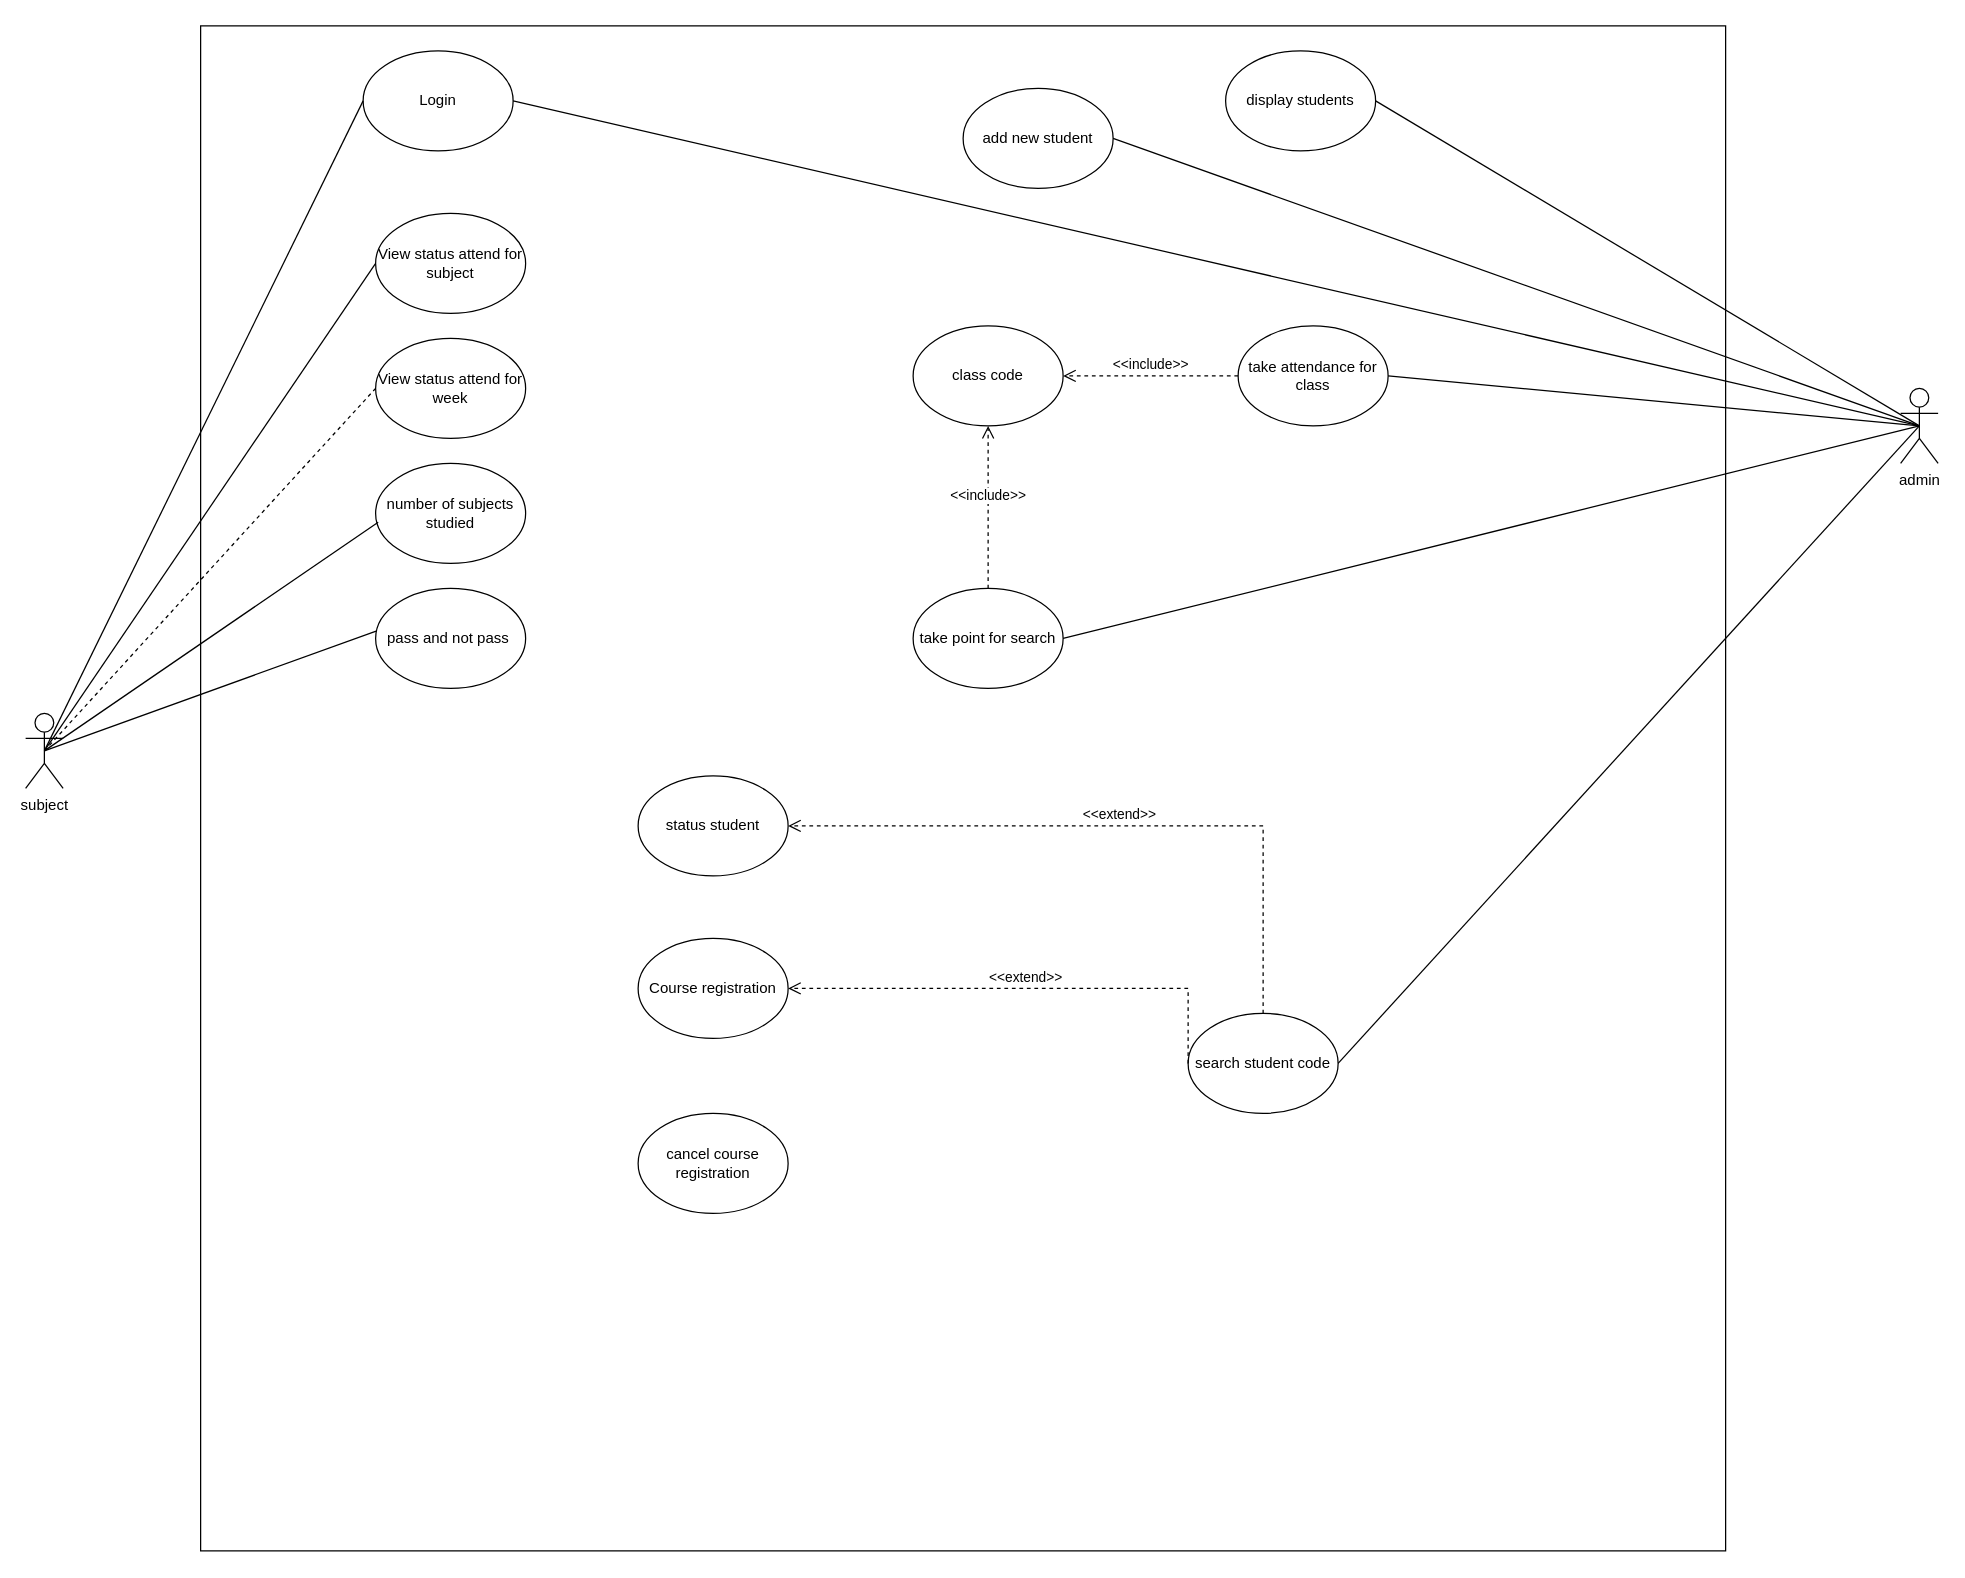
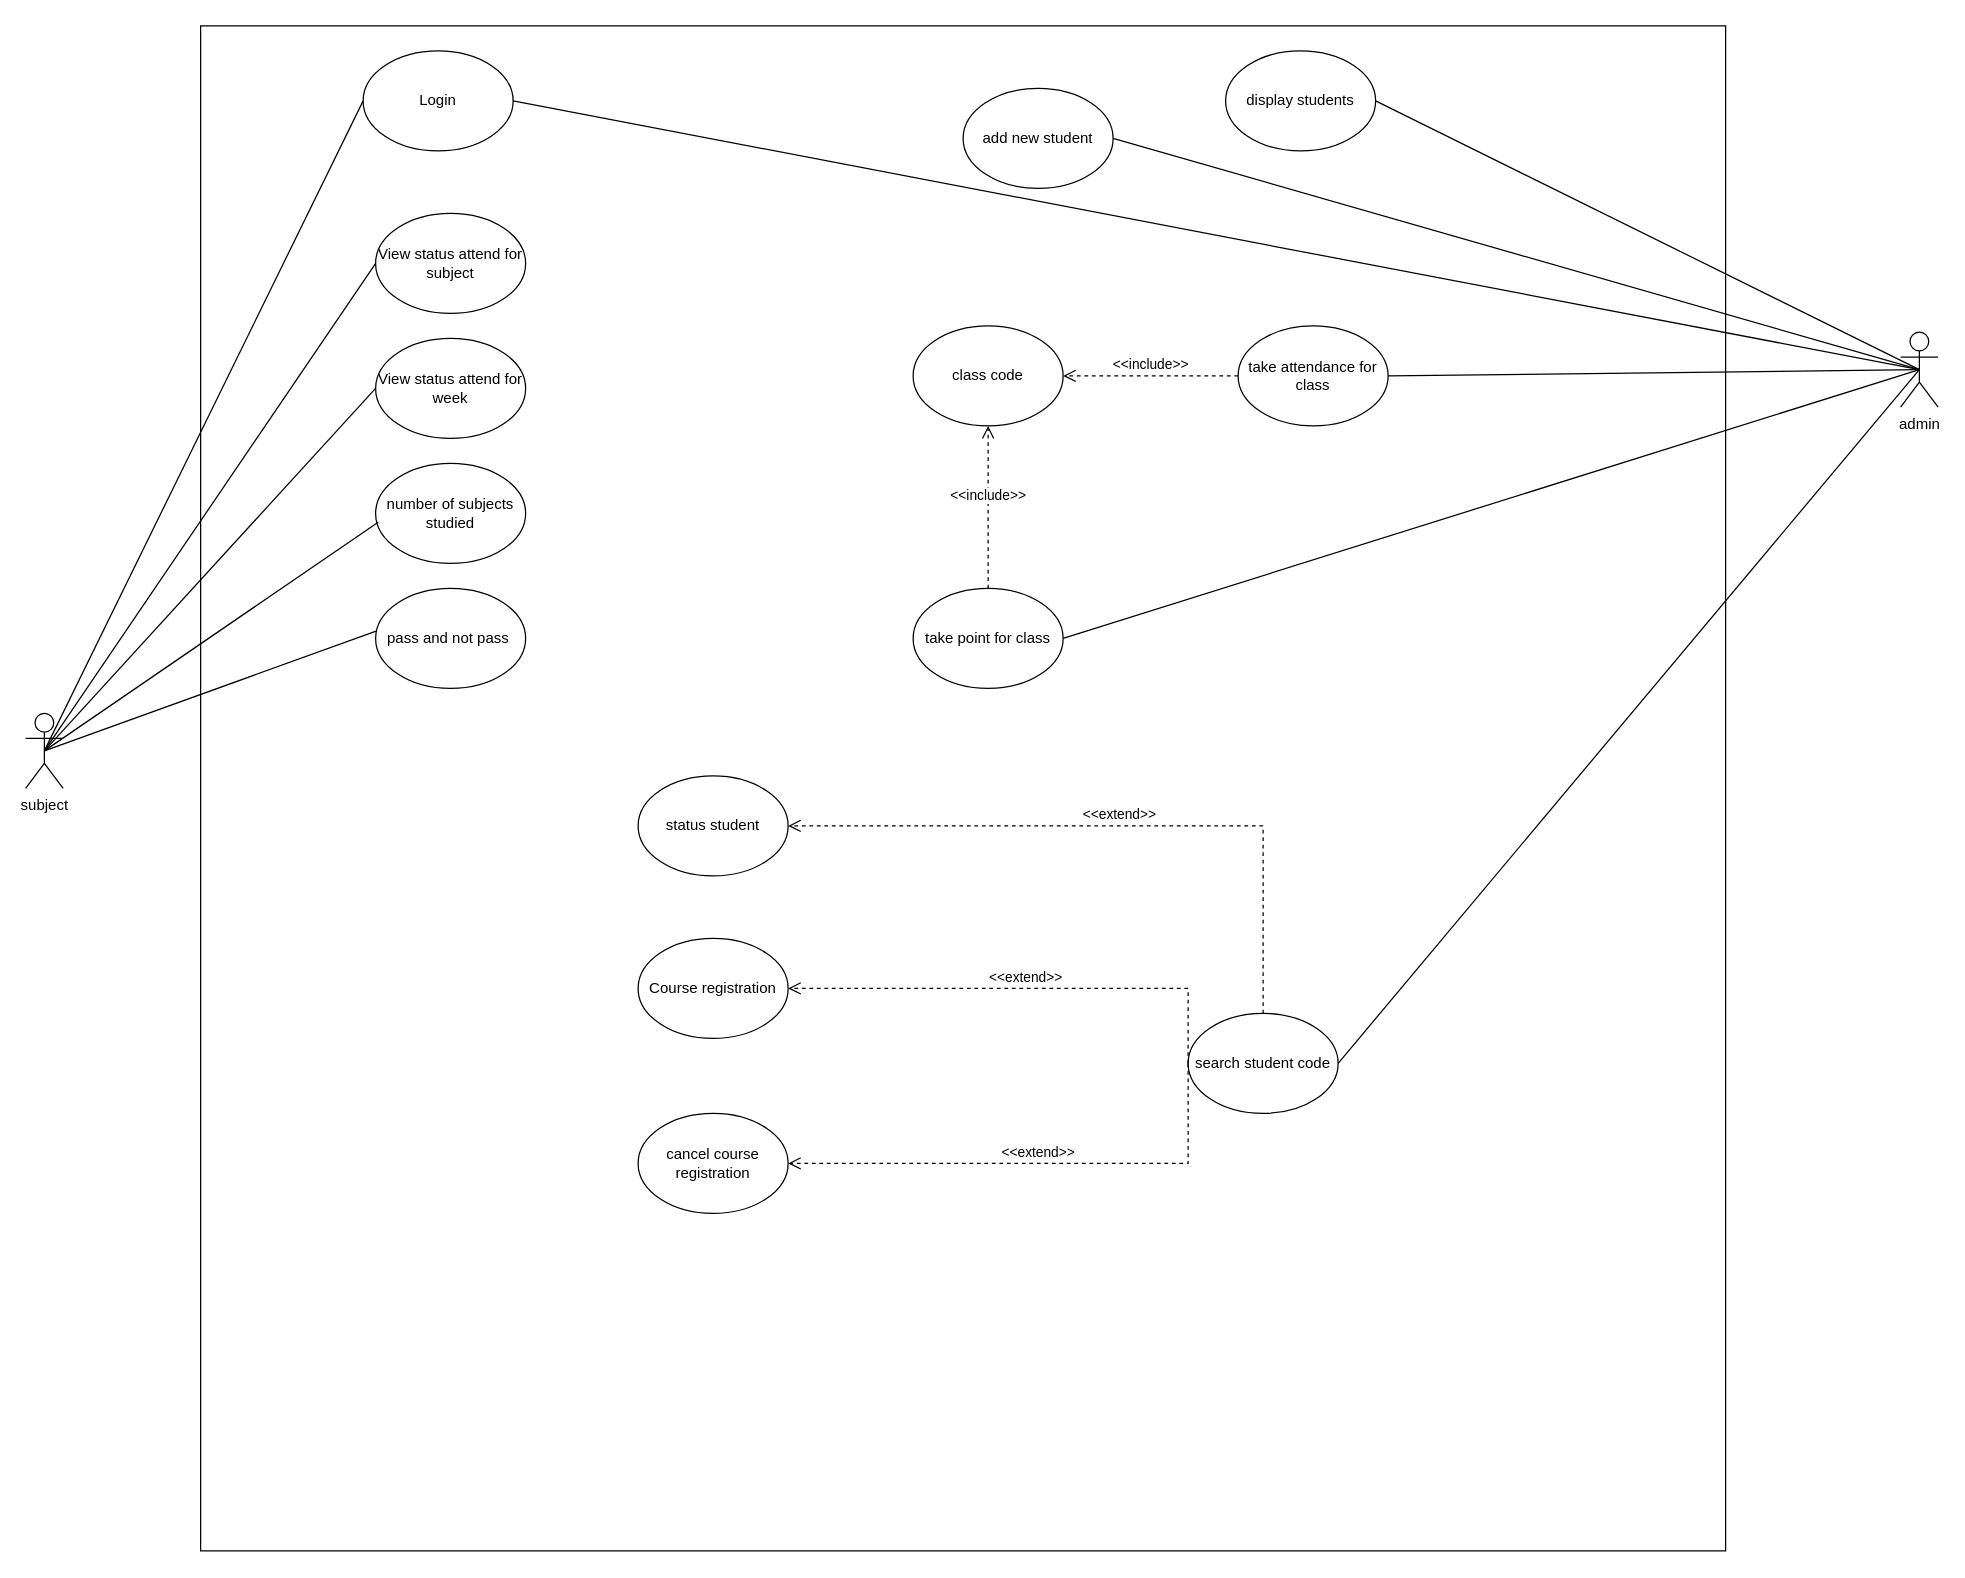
node "admin": moved (1919, 426) -> (1919, 369)
edge "View status attend for week" -- "subject": style dashed -> solid
node "take point for search": label "take point for search" -> "take point for class"
edge "search student code" -> "cancel course registration": added, label "<<extend>>"
